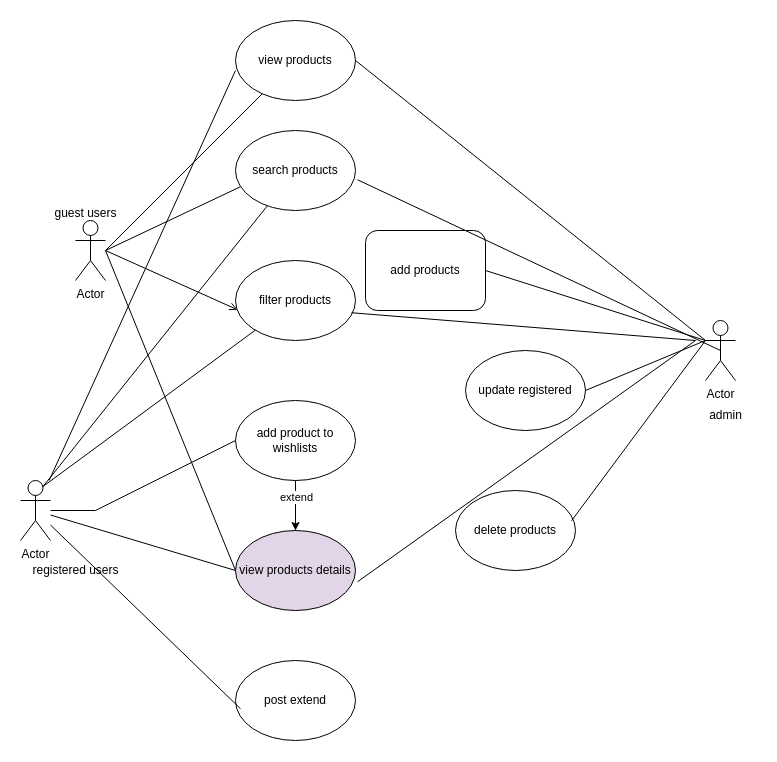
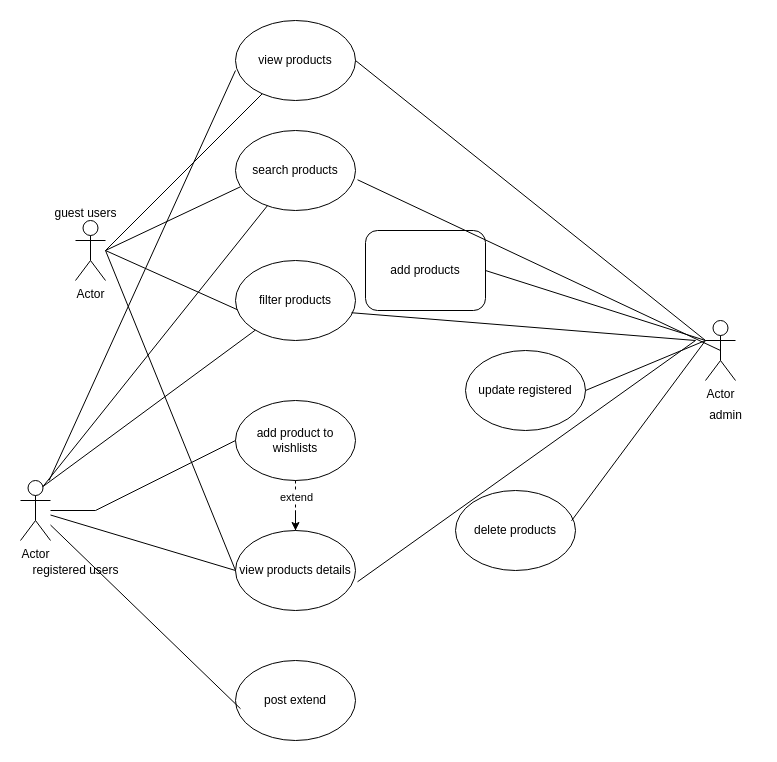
edge "view products details" -> "filter products": arrowhead open -> none
edge "add product to wishlists" -- "view products details": style solid -> dashed
node "view products details": fillcolor #e1d5e7 -> #ffffff
